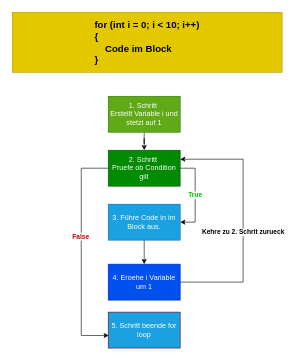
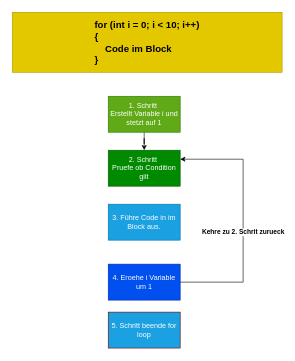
edge "2. Schritt Pruefe ob Condition gilt" -> "3. Führe Code in im Block aus.": removed, label "True"
edge "3. Führe Code in im Block aus." -> "4. Eroehe i Variable um 1": removed
edge "2. Schritt Pruefe ob Condition gilt" -> "5. Schritt beende for loop": removed, label "False"
